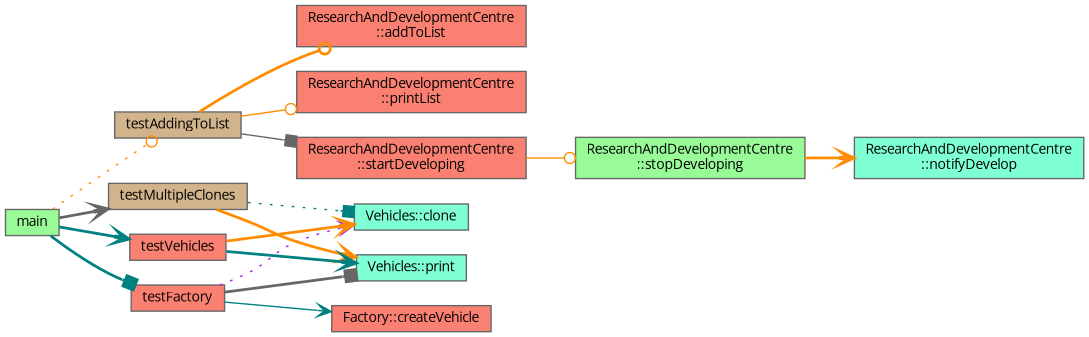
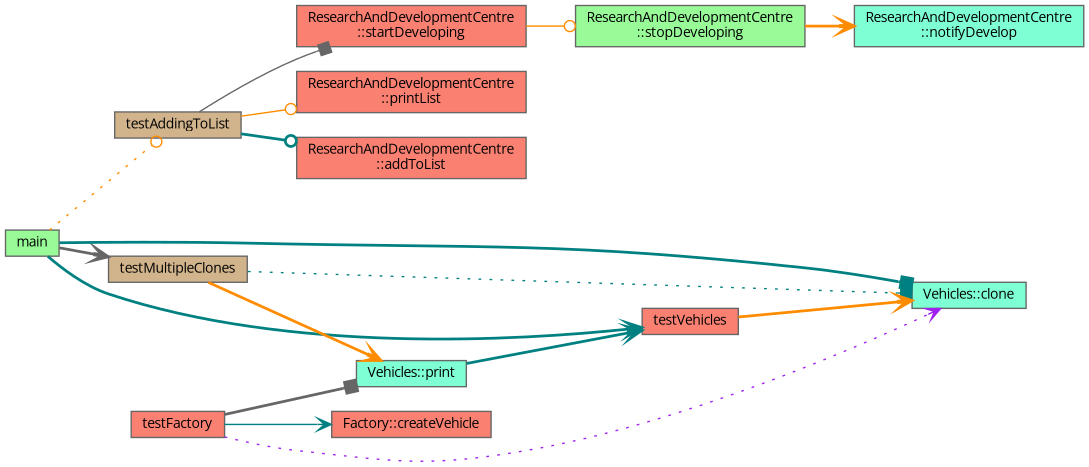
edge "testAddingToList" -> "ResearchAndDevelopmentCentre ::addToList": color darkorange -> teal
edge "testVehicles" -> "Vehicles::print": reversed
edge "main" -> "testFactory": now "main" -> "Vehicles::clone"
